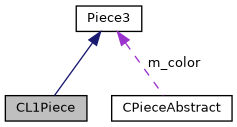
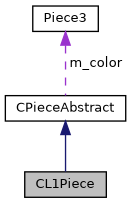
edge "CL1Piece" -> "Piece3": now "CL1Piece" -> "CPieceAbstract"
